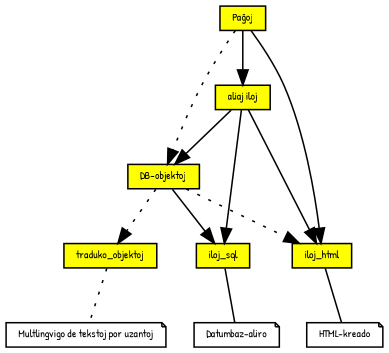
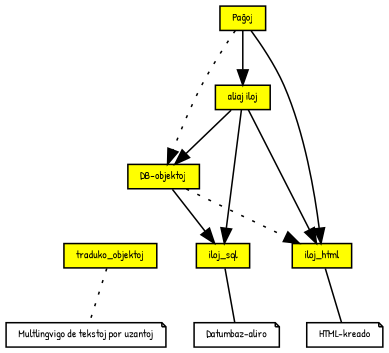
edge "DB-objektoj" -> "traduko_objektoj": removed
